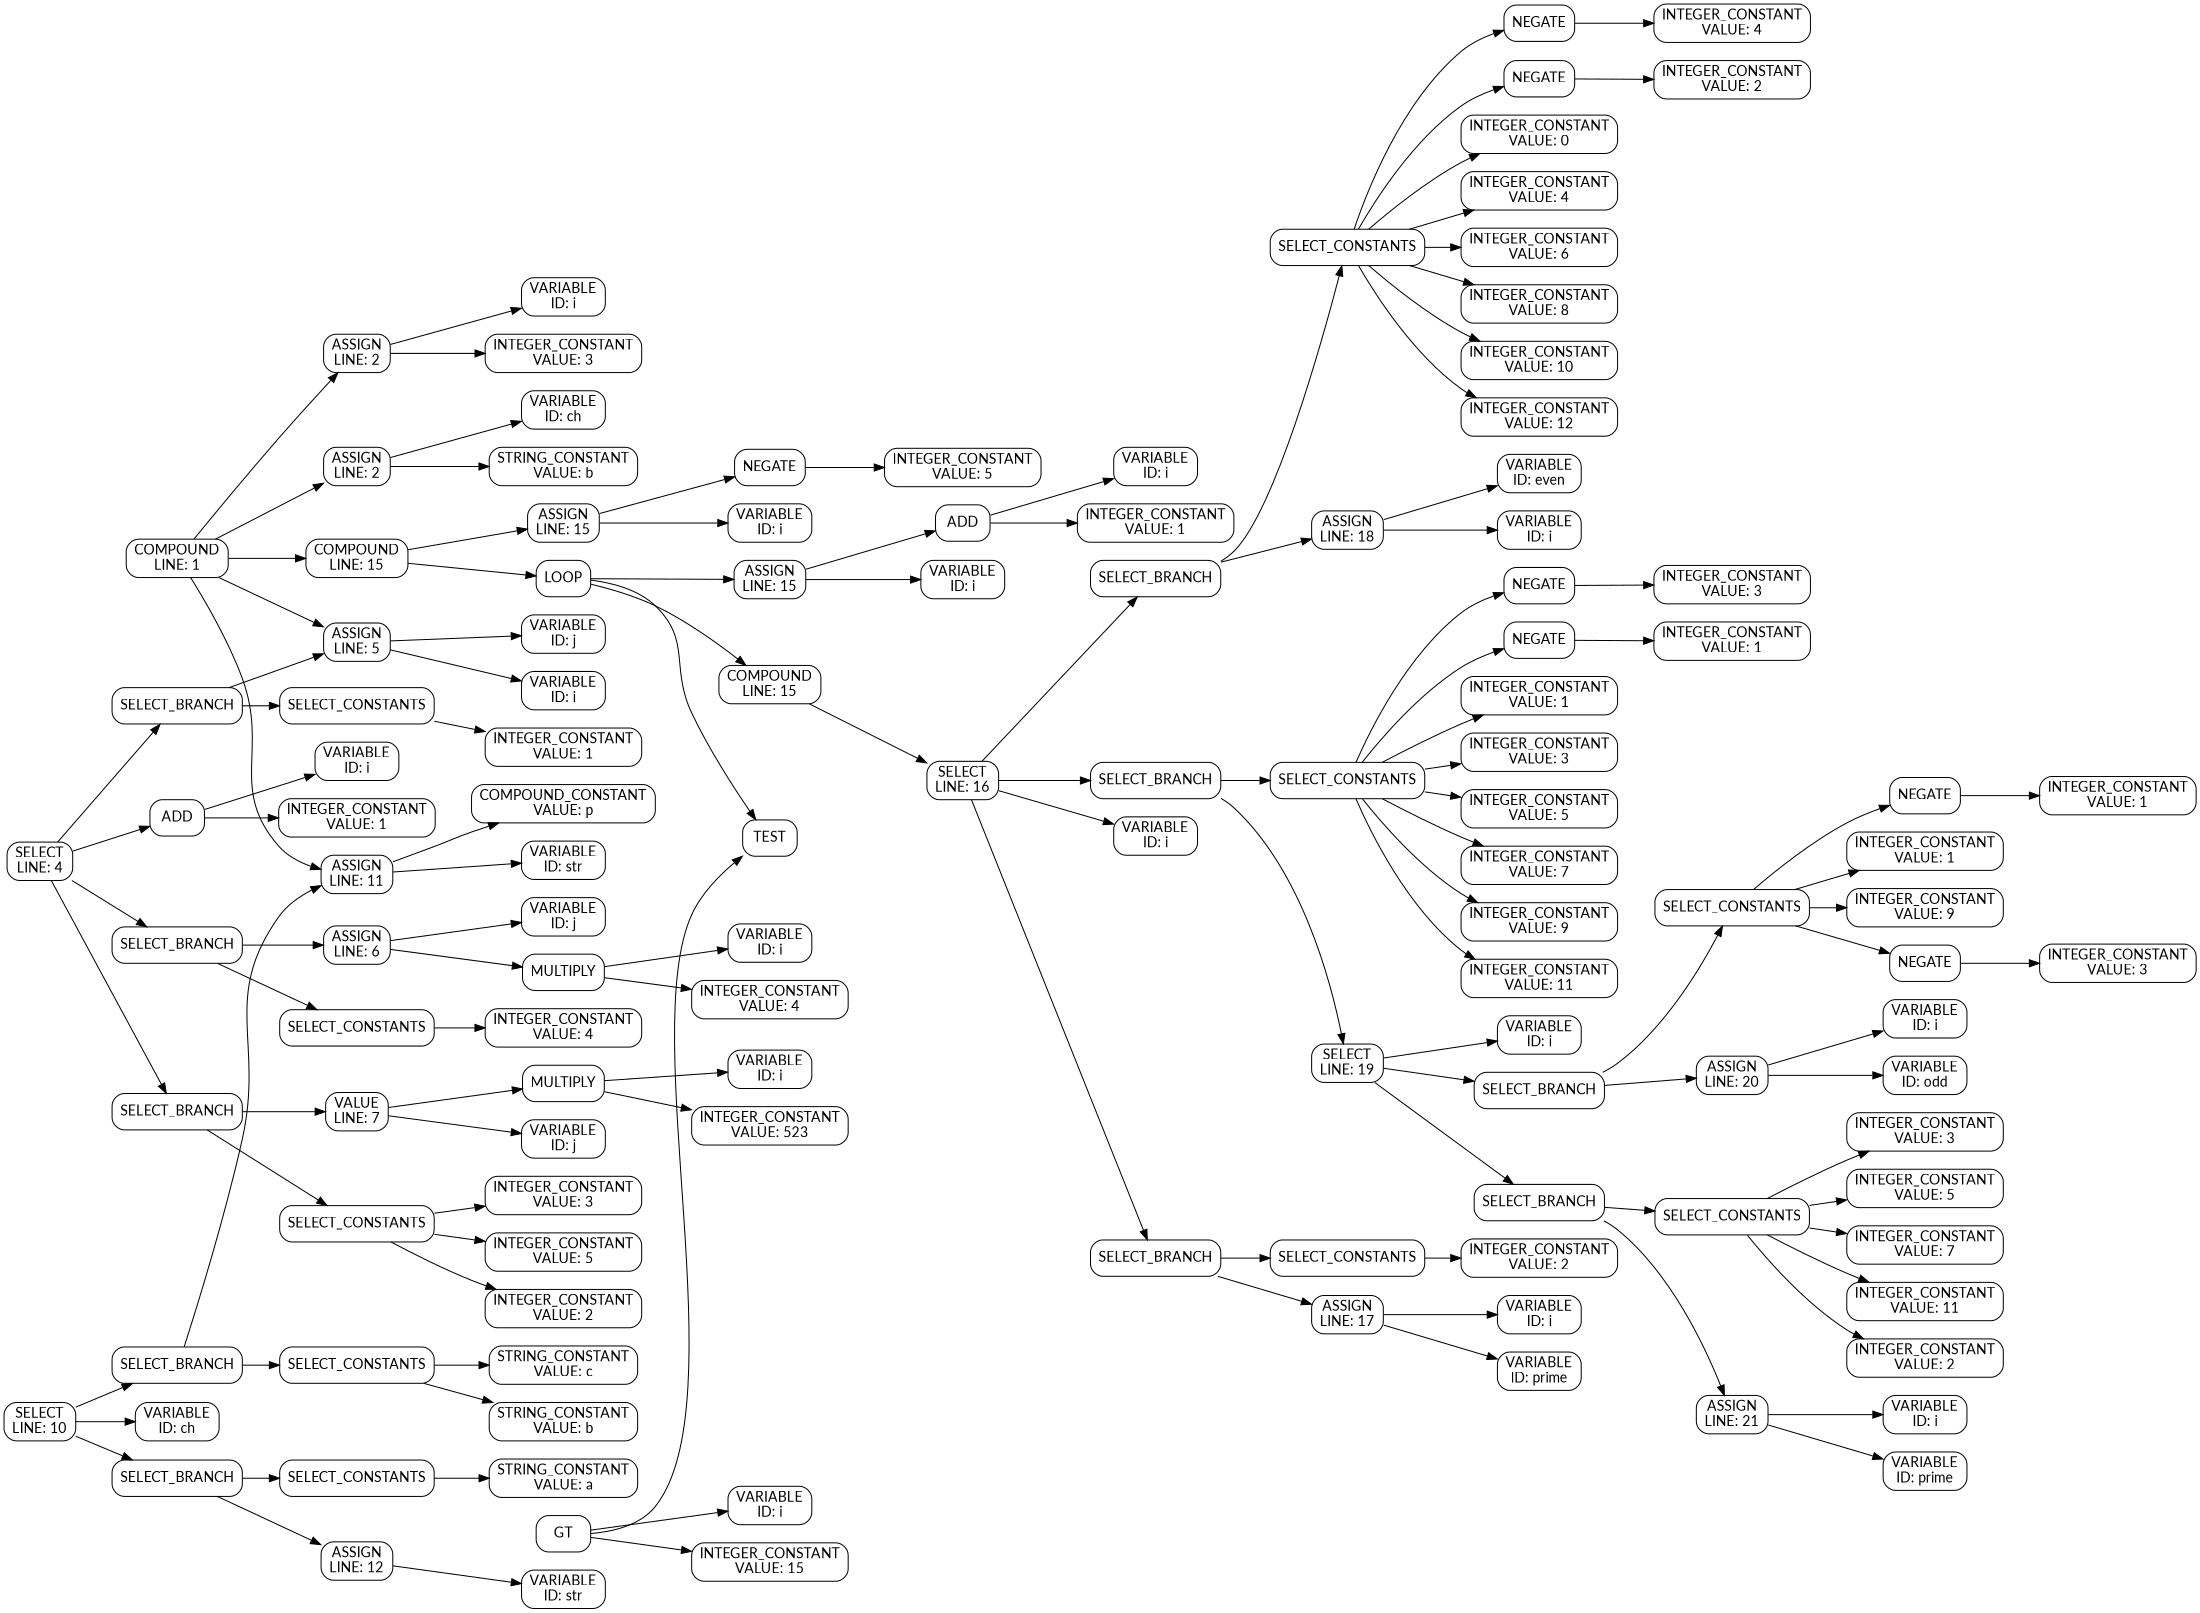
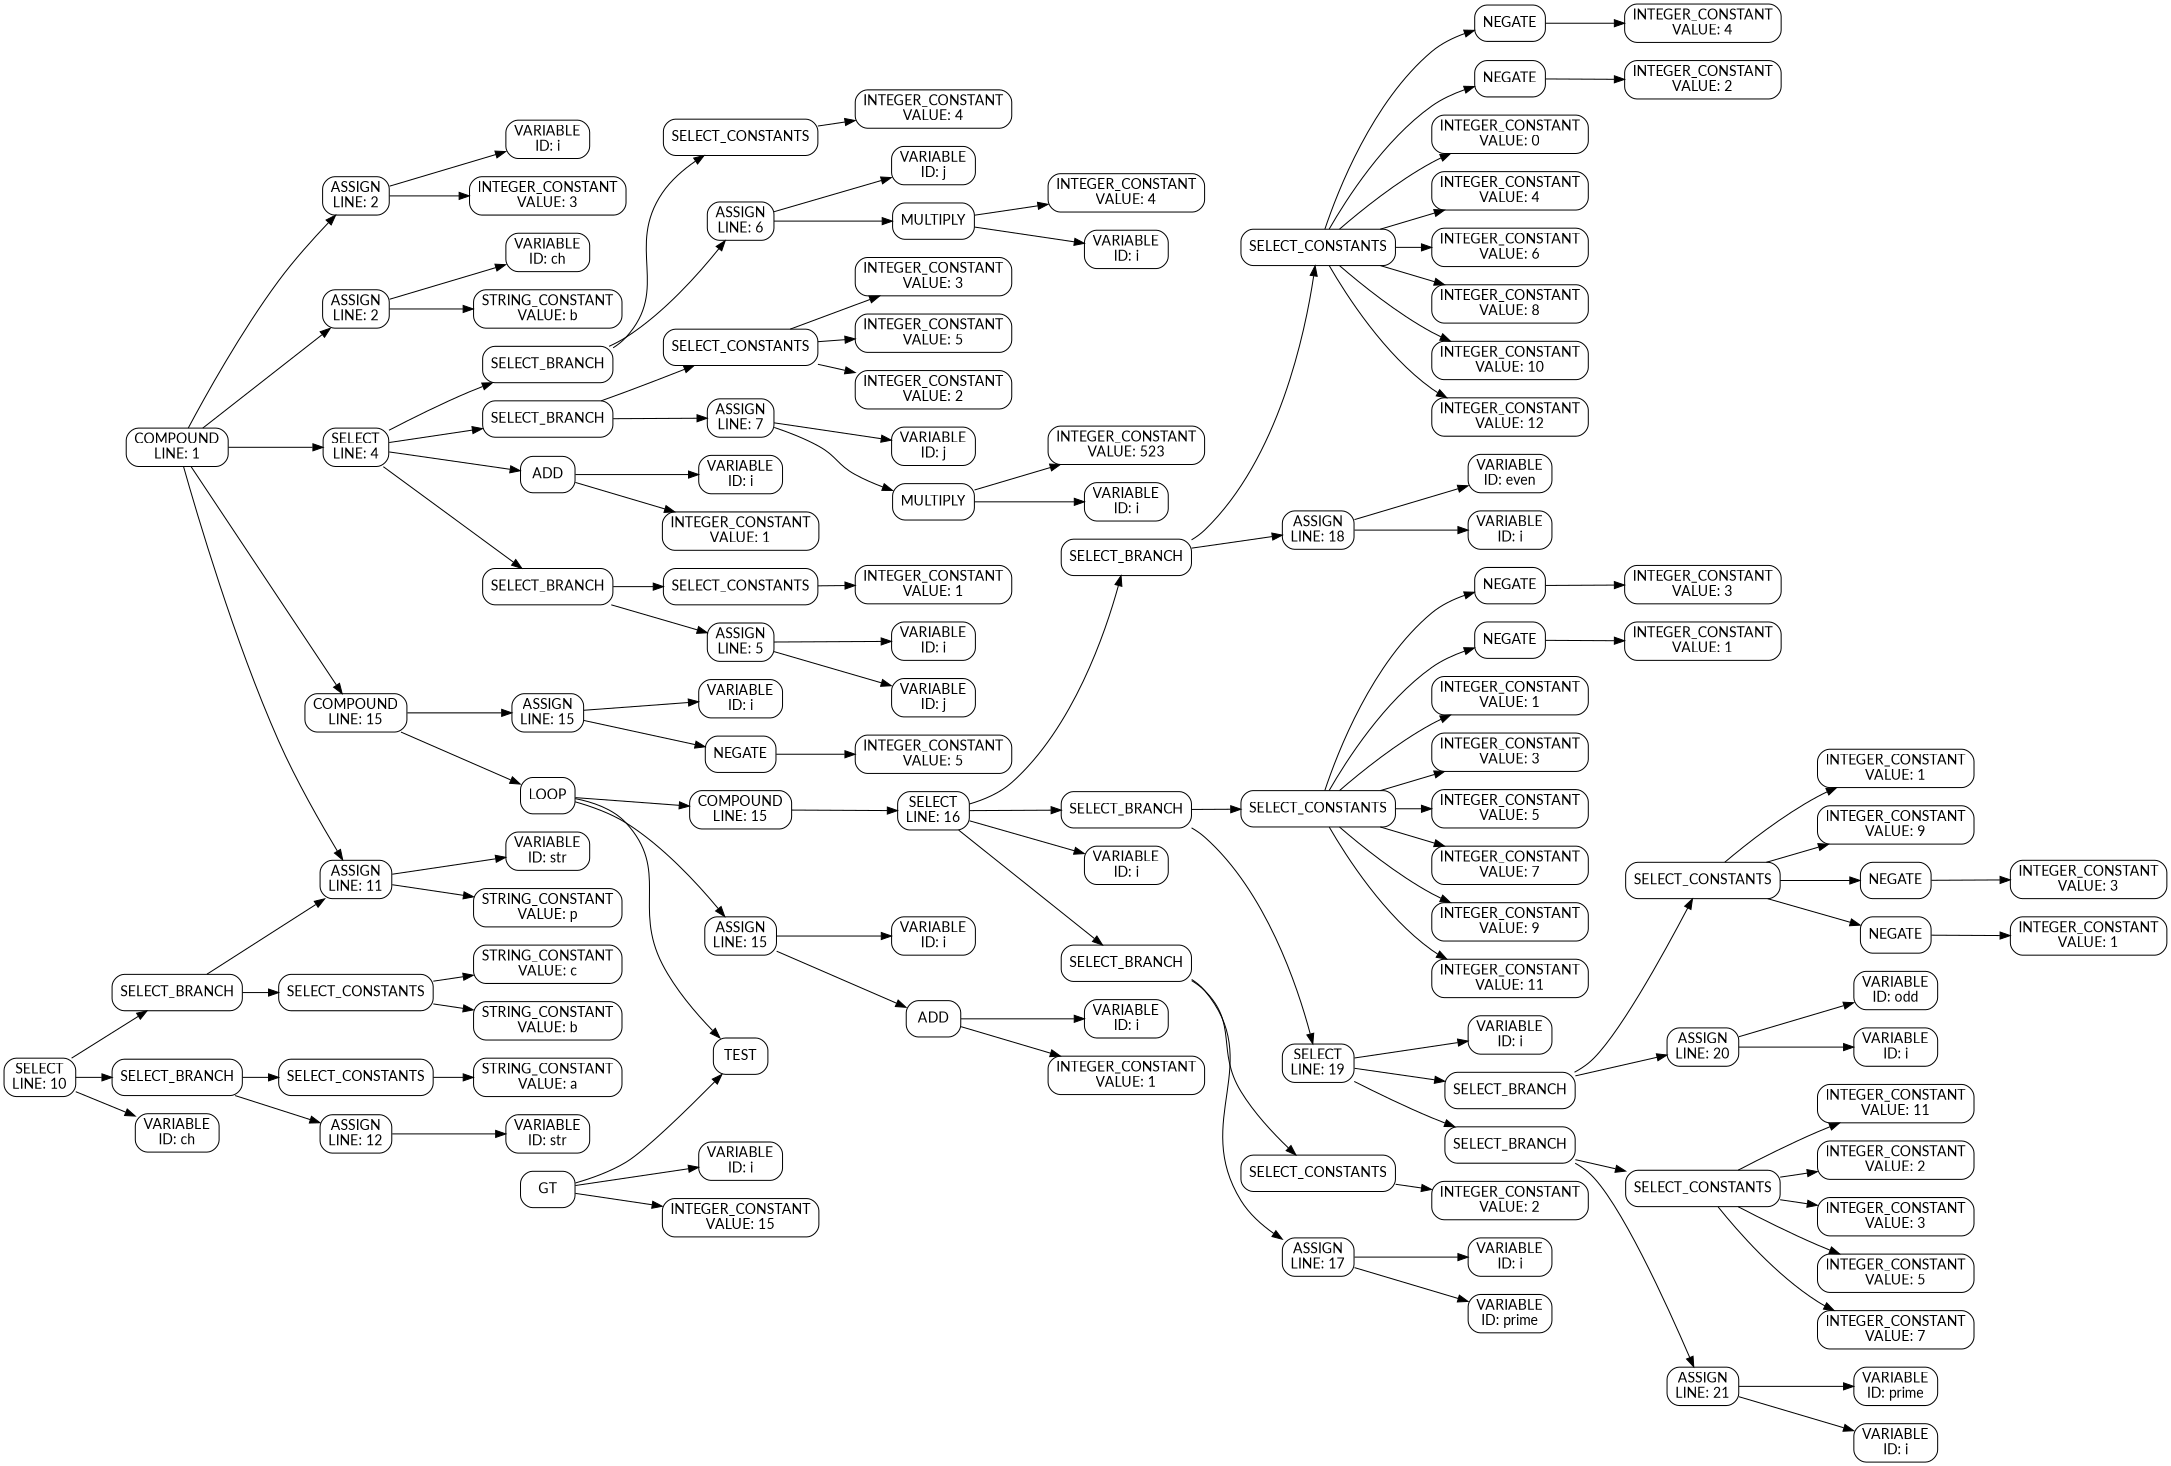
edge "COMPOUND LINE: 1" -> "ASSIGN LINE: 5": now "COMPOUND LINE: 1" -> "SELECT LINE: 4"
node "COMPOUND_CONSTANT VALUE: p": label "COMPOUND_CONSTANT VALUE: p" -> "STRING_CONSTANT VALUE: p"
node "VALUE LINE: 7": label "VALUE LINE: 7" -> "ASSIGN LINE: 7"
